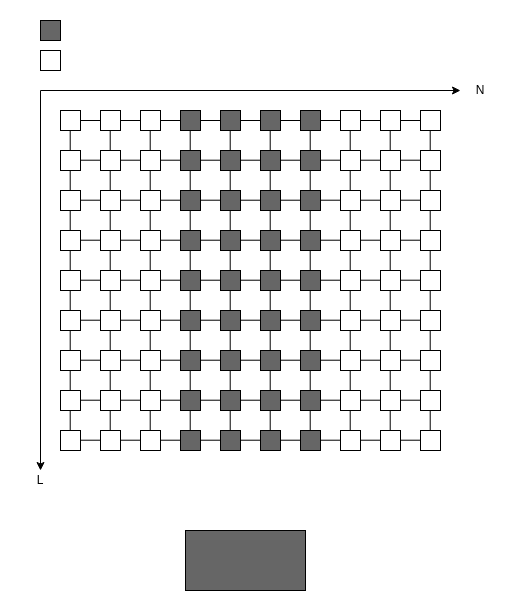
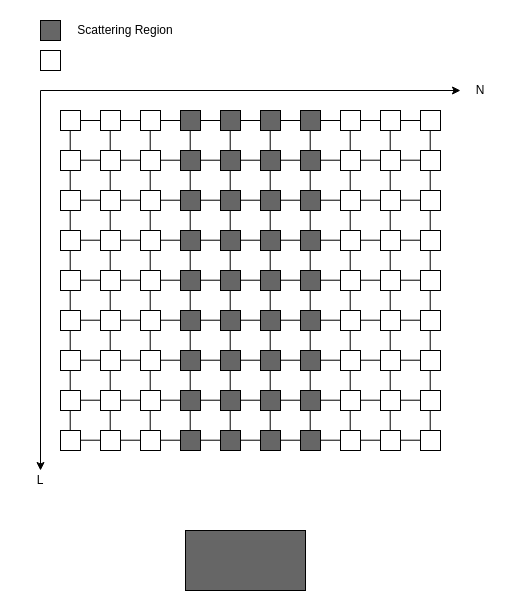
node "Scattering Region": added
